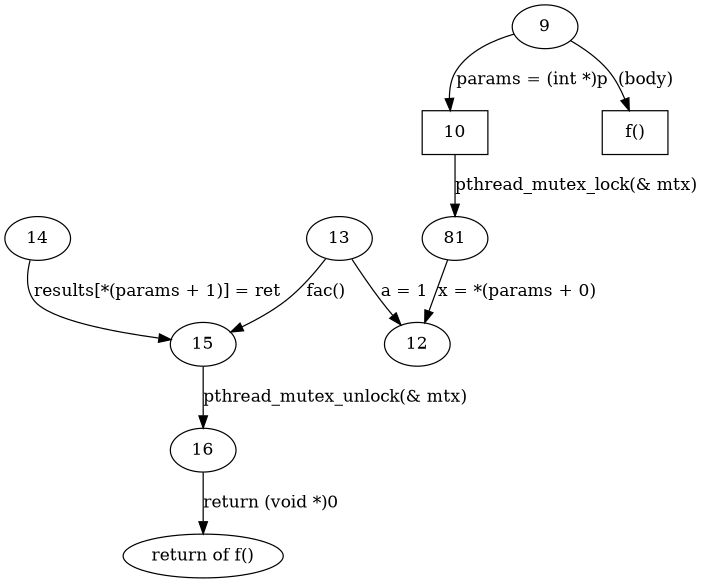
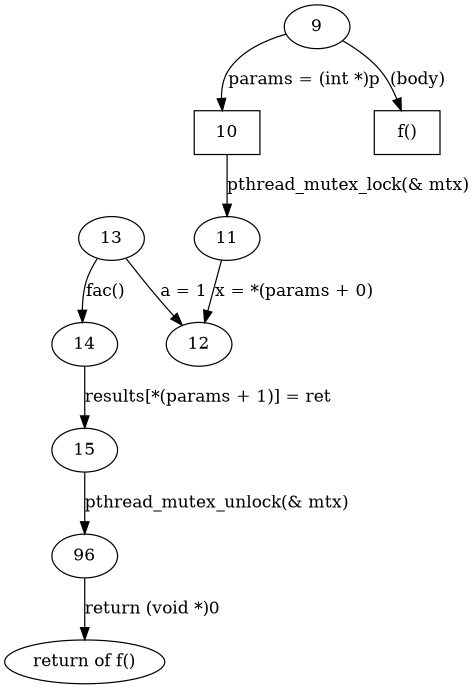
node "81": label "81" -> "11"
edge "13" -> "15": now "13" -> "14"
node "16": label "16" -> "96"
